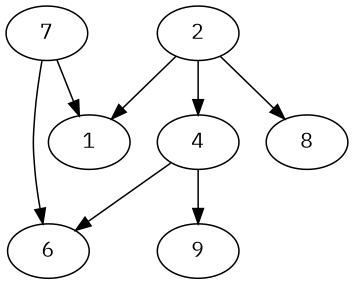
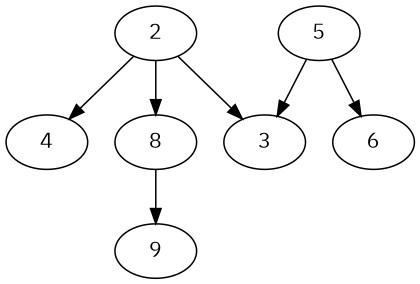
node "7": label "7" -> "5"
node "1": label "1" -> "3"
edge "4" -> "9": now "8" -> "9"
edge "4" -> "6": removed
